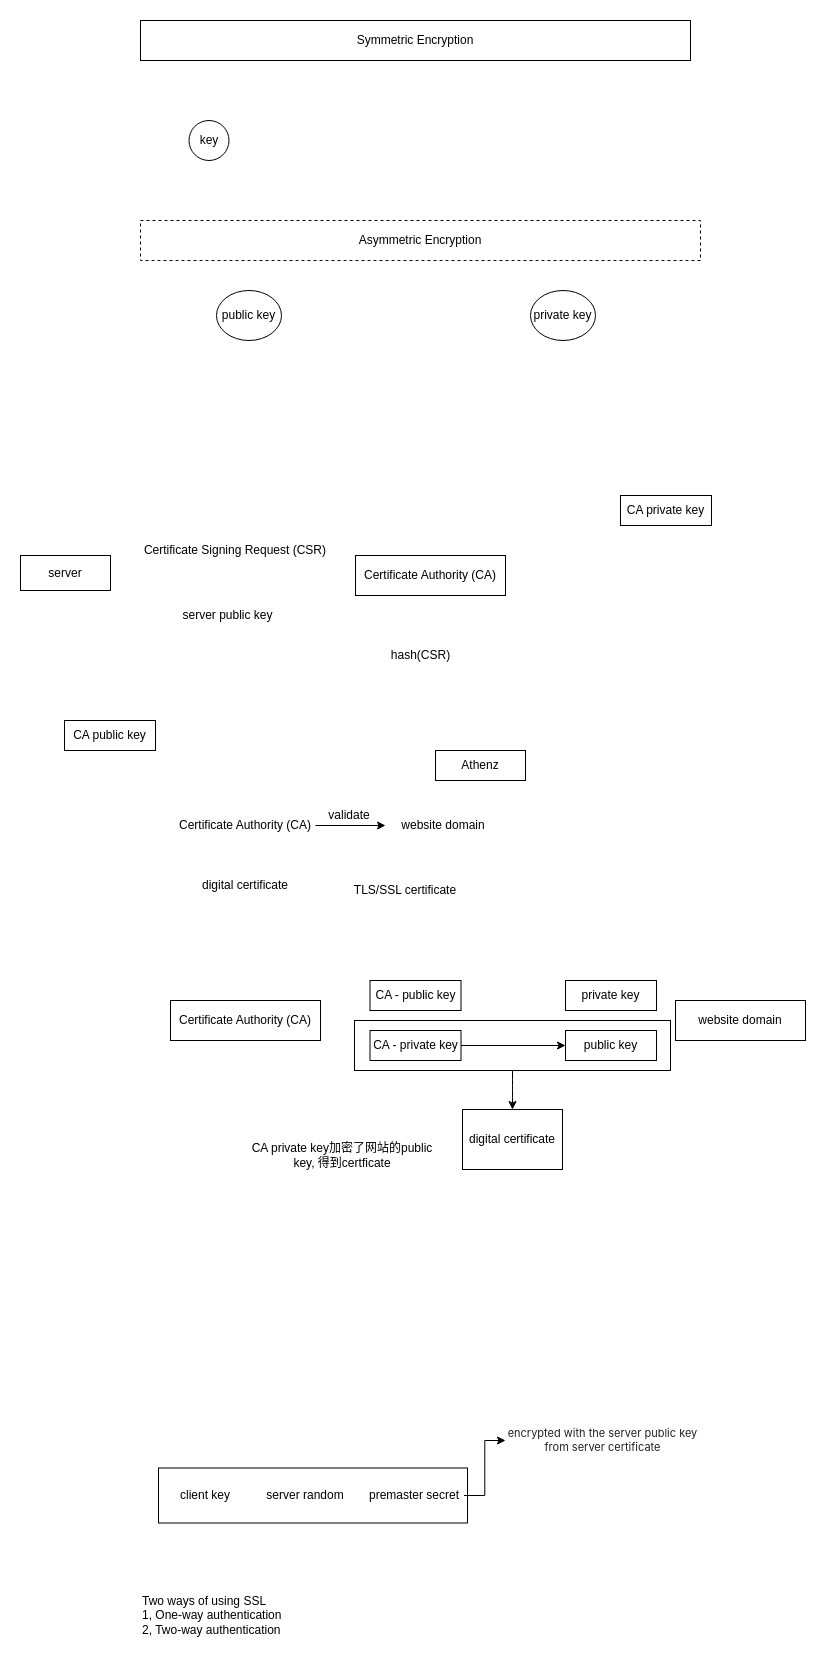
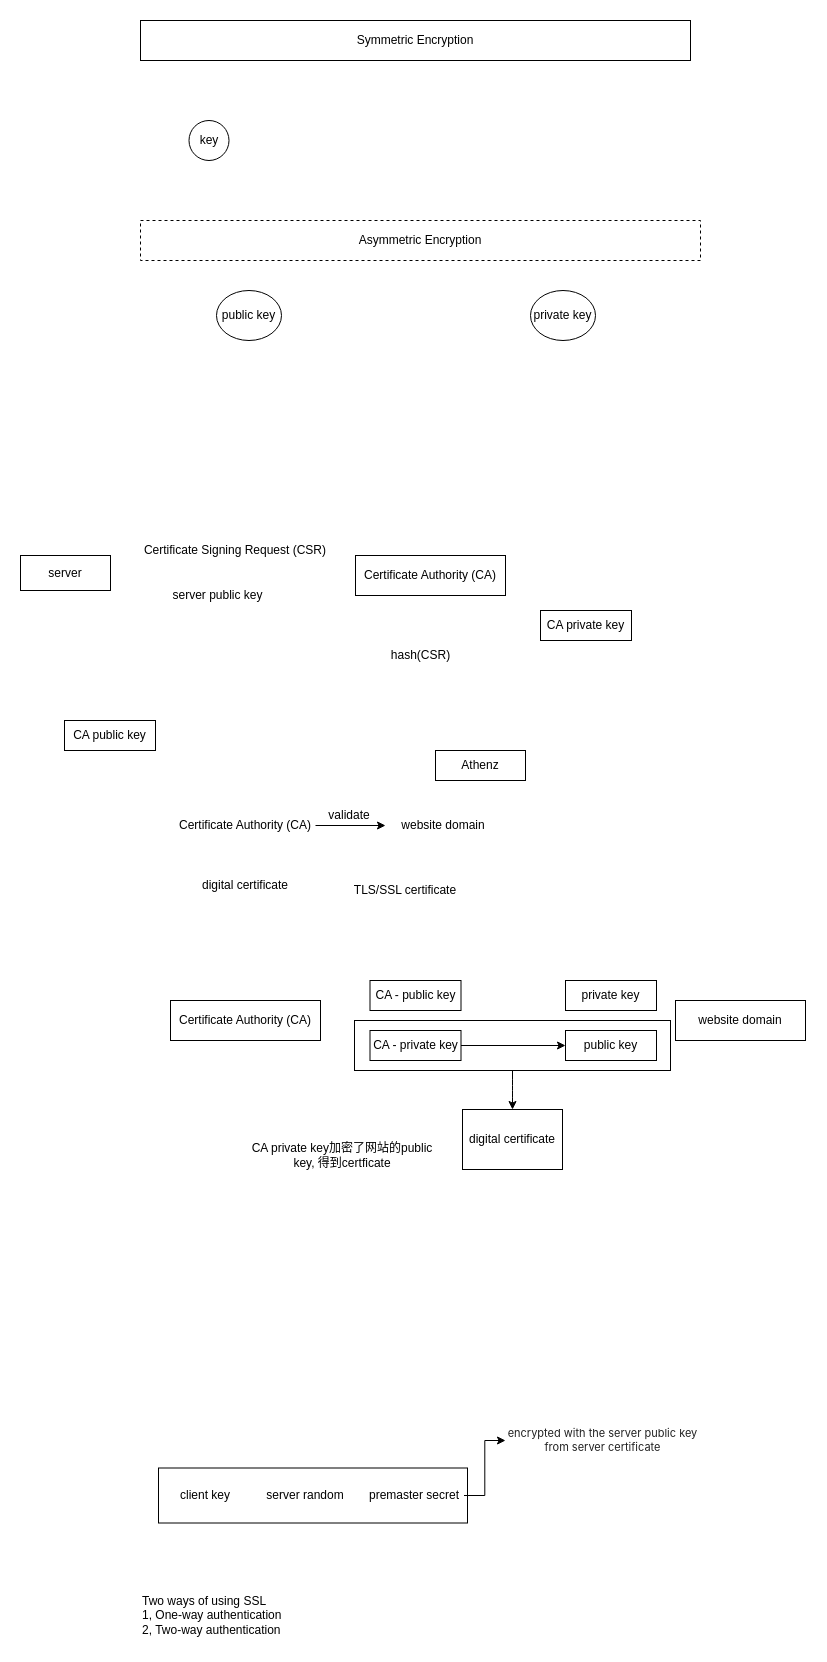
node "CA private key": moved (666, 511) -> (586, 626)
node "server public key": moved (228, 616) -> (218, 596)
